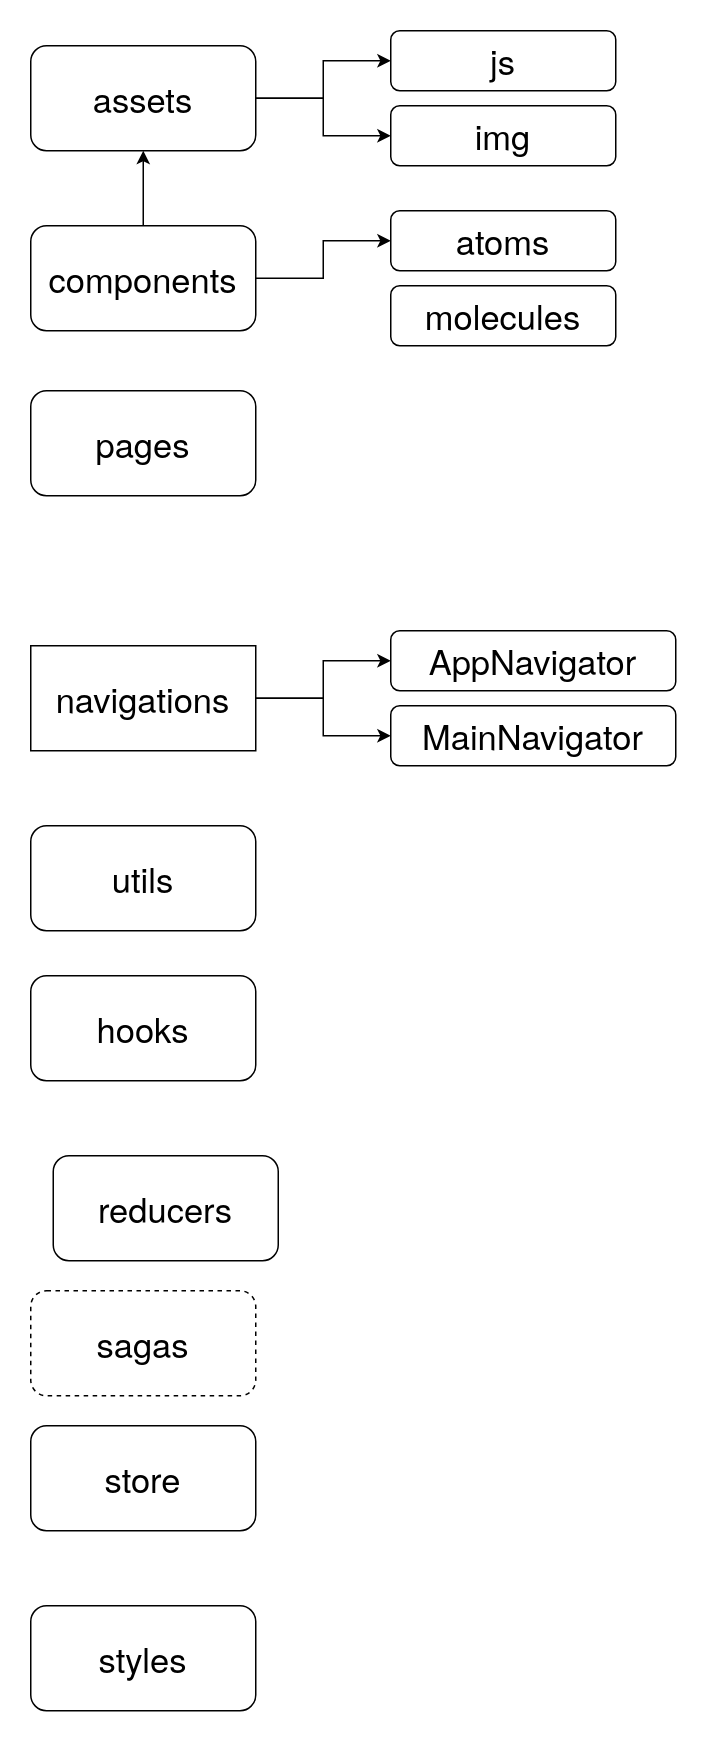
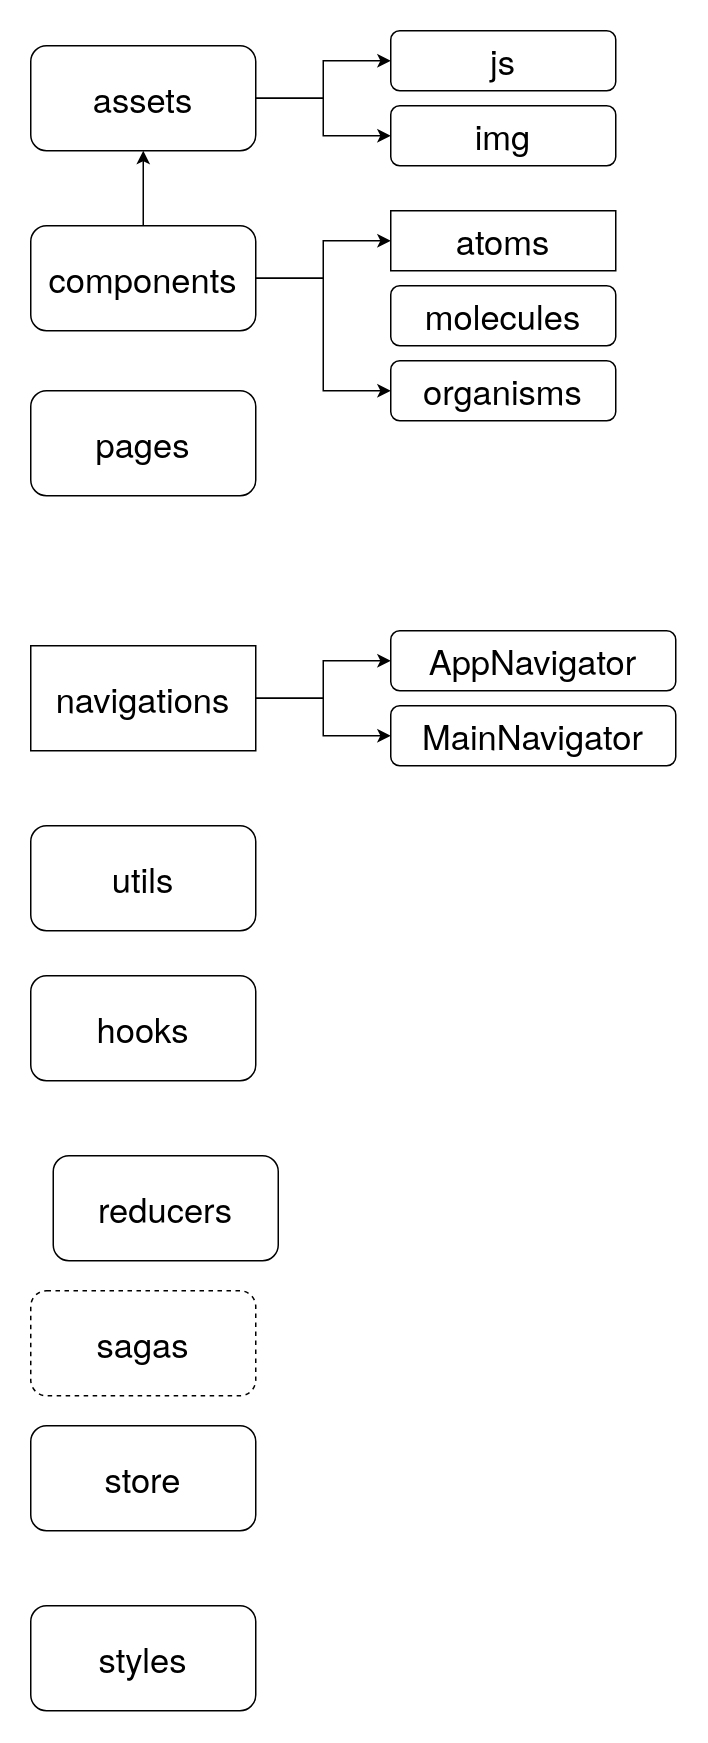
node "atoms": shape rounded rectangle -> rectangle
edge "components" -> "organisms": added
node "organisms": added
